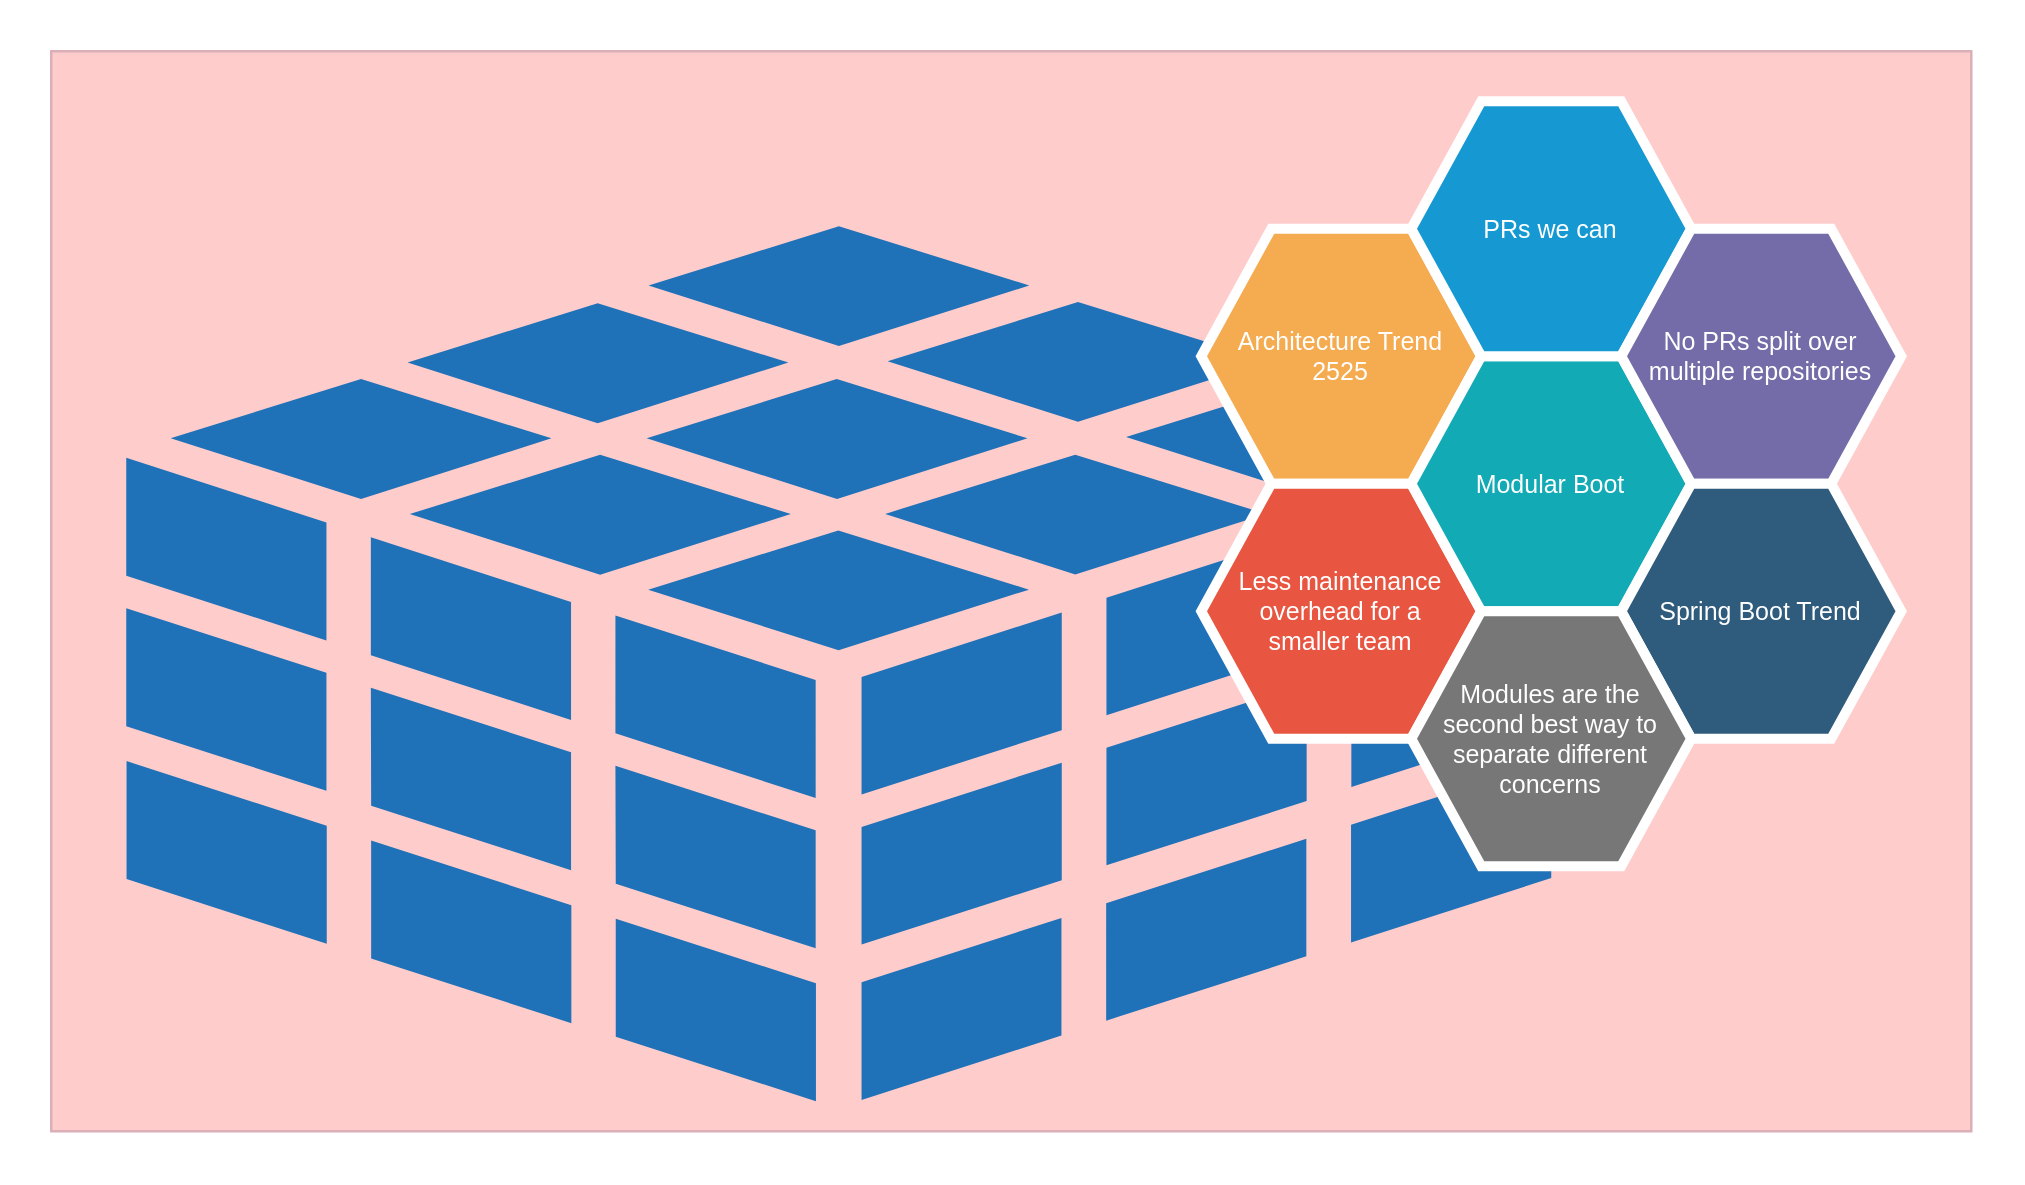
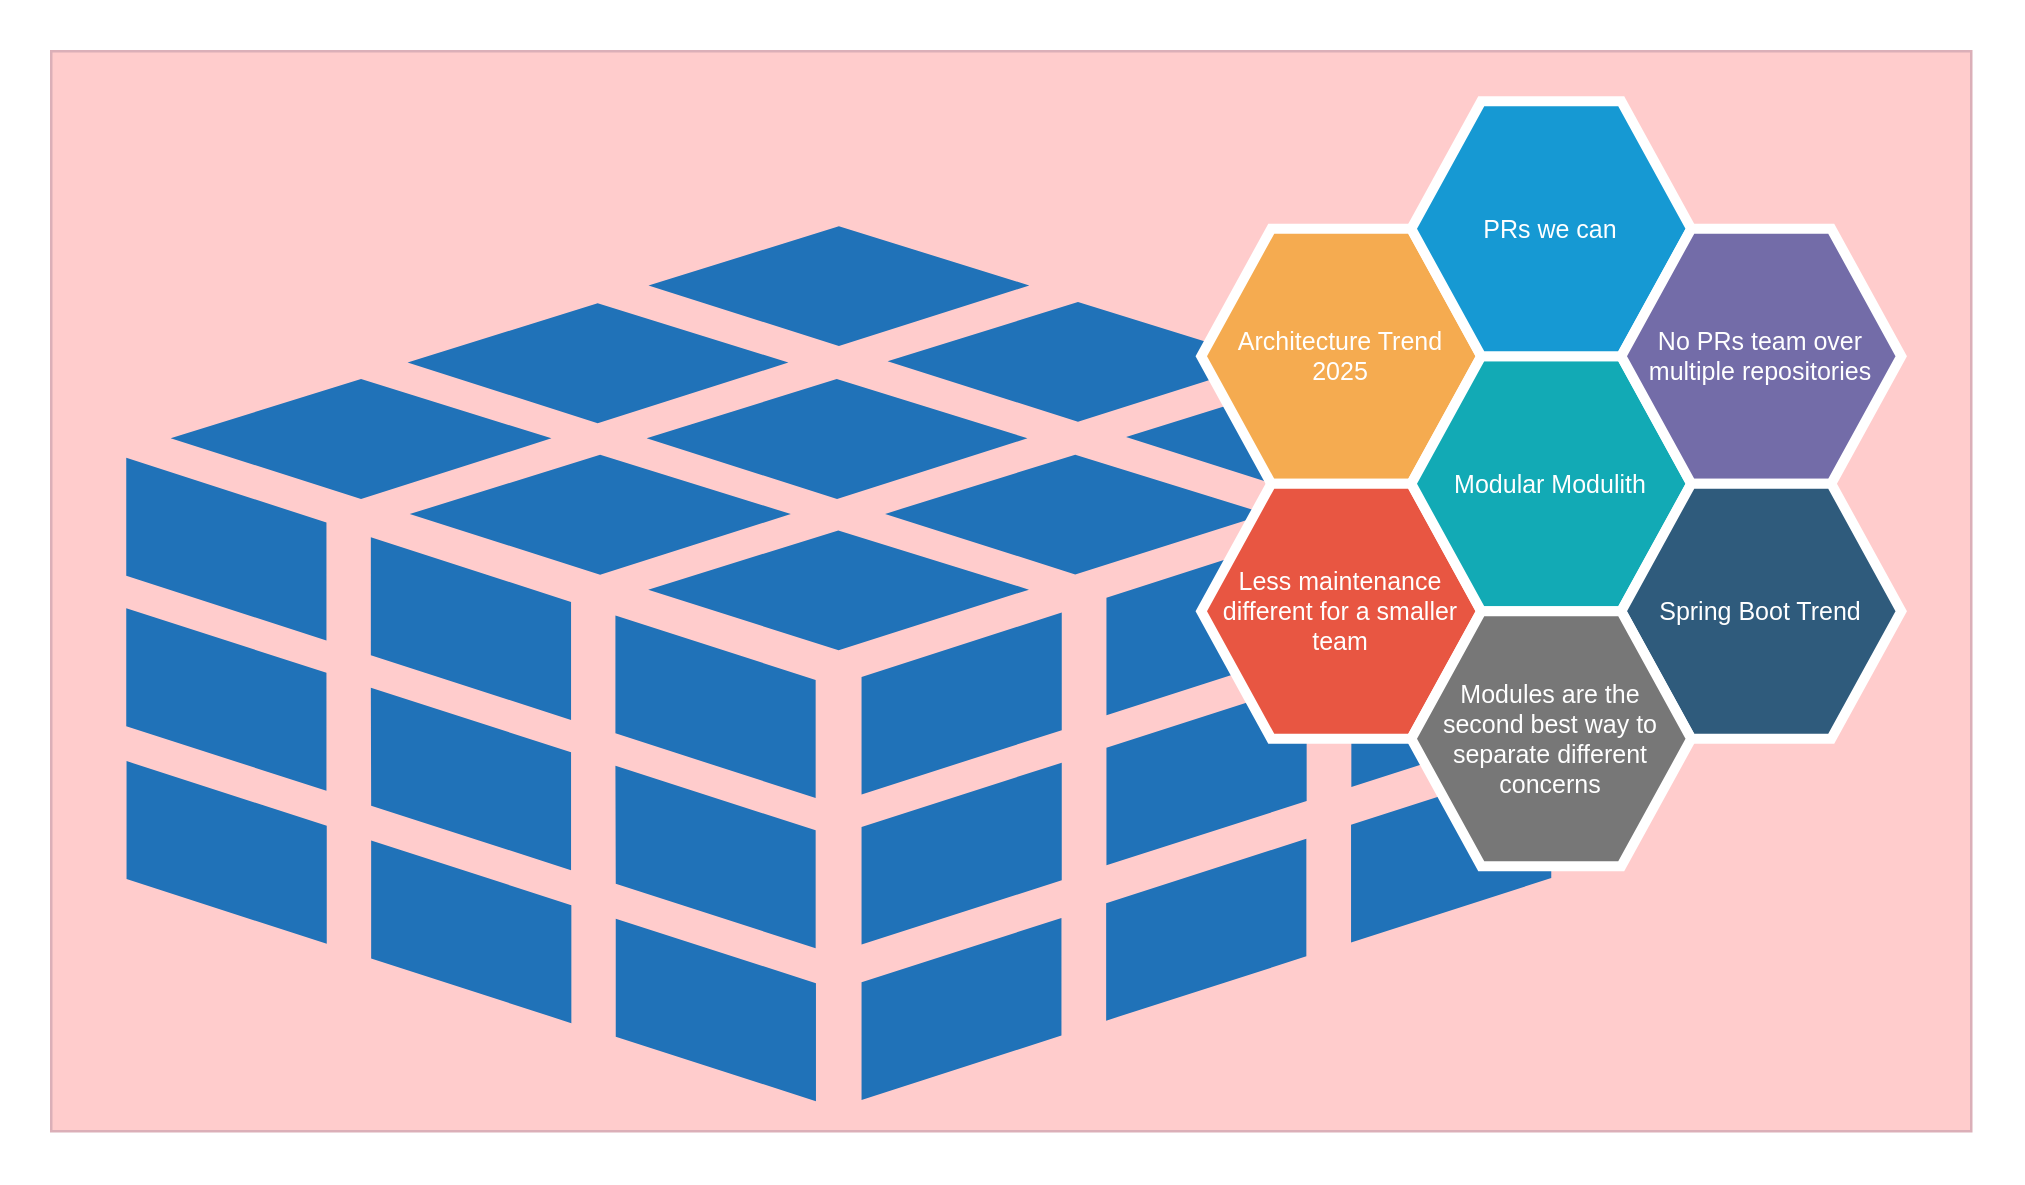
node "Architecture Trend 2525": label "Architecture Trend 2525" -> "Architecture Trend 2025"
node "No PRs split over multiple repositories": label "No PRs split over multiple repositories" -> "No PRs team over multiple repositories"
node "Modular Boot": label "Modular Boot" -> "Modular Modulith"
node "Less maintenance overhead for a smaller team": label "Less maintenance overhead for a smaller team" -> "Less maintenance different for a smaller team"
